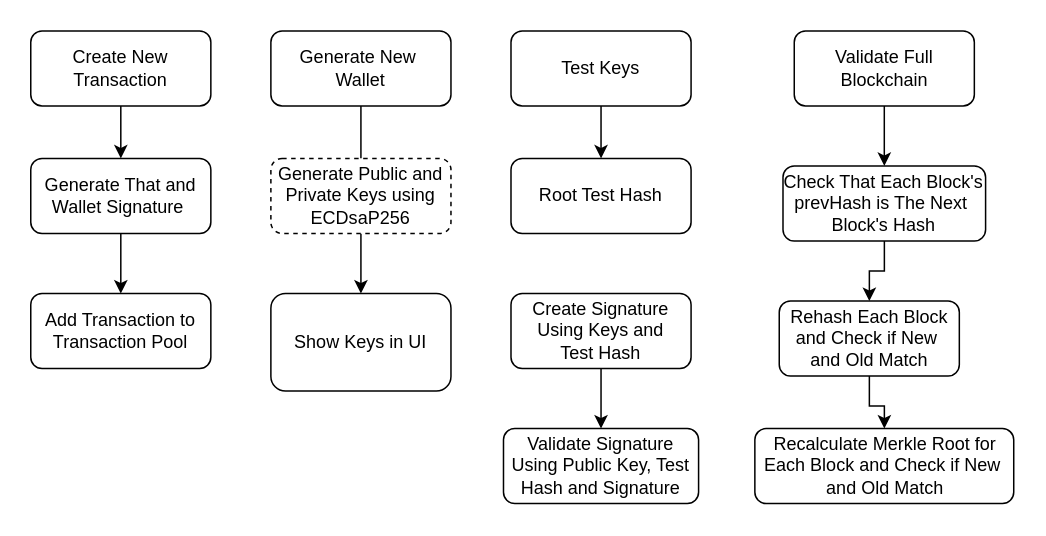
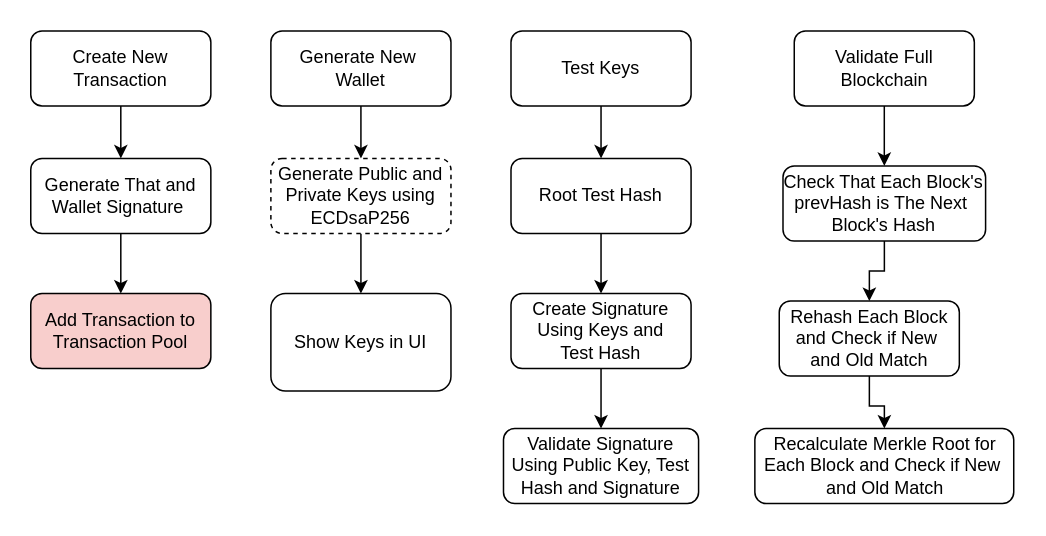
edge "Generate New Wallet" -- "Generate Public and Private Keys using ECDsaP256": arrowhead none -> classic
edge "Root Test Hash" -> "Create Signature Using Keys and Test Hash": added
node "Add Transaction to Transaction Pool": fillcolor #ffffff -> #f8cecc
